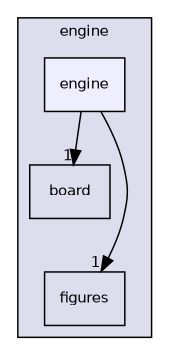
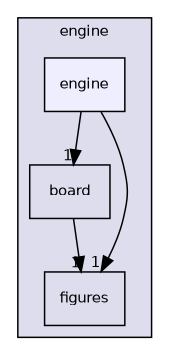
edge "board" -> "figures": added
